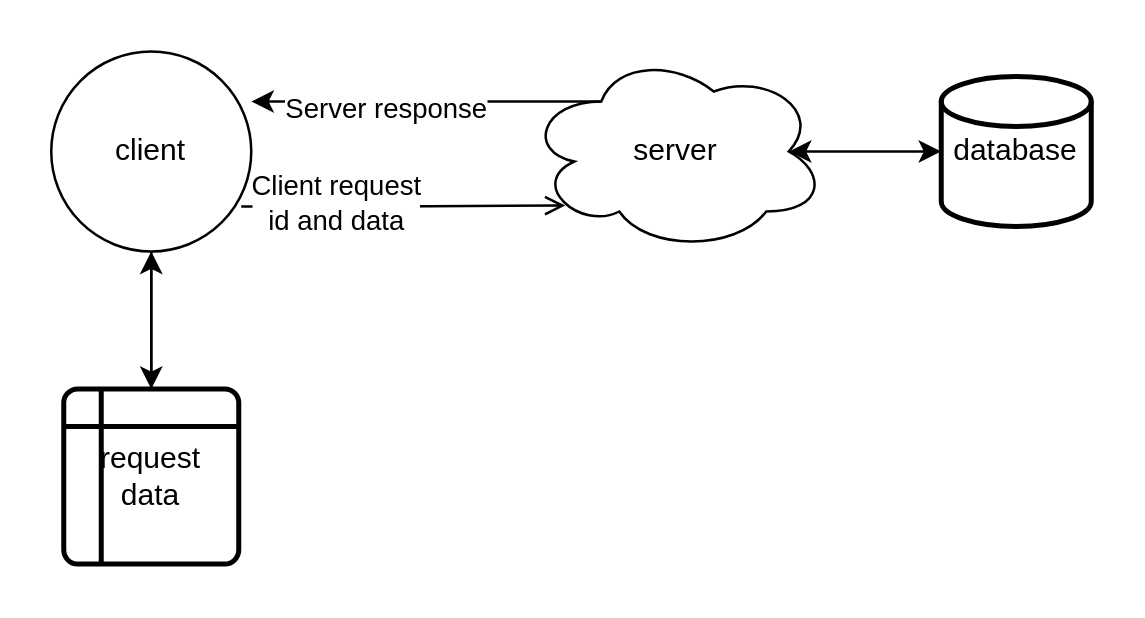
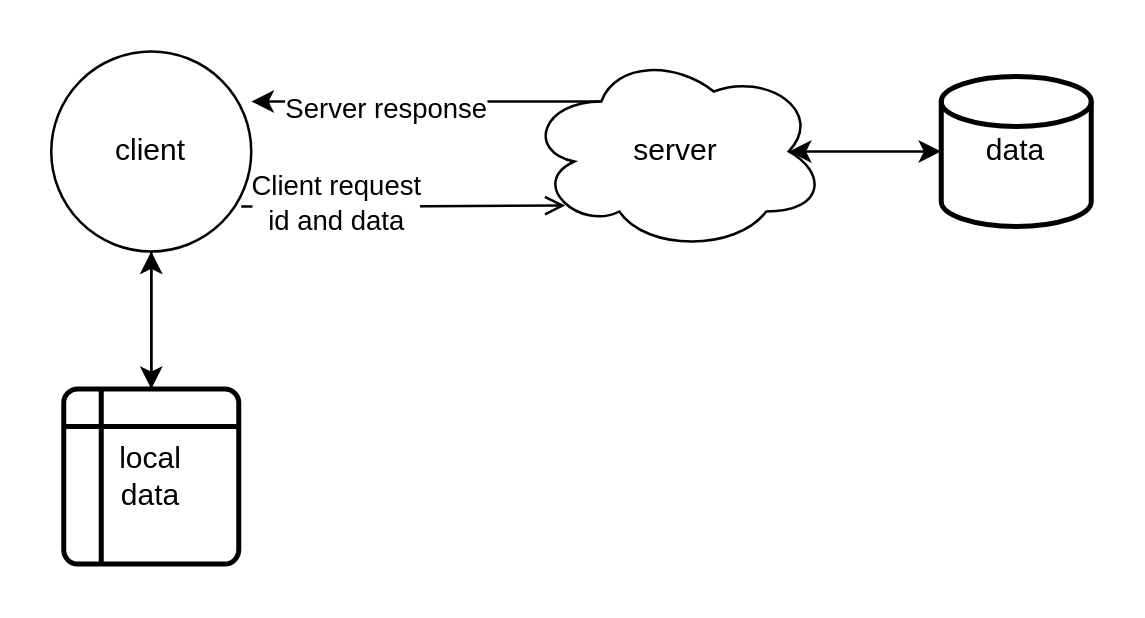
node "database": label "database" -> "data"
node "request data": label "request data" -> "local data"
